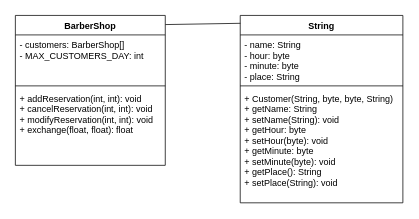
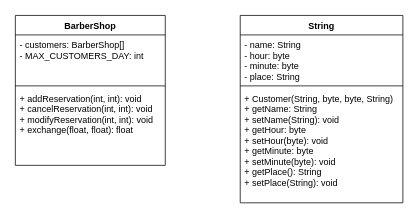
edge "BarberShop" -- "String": removed
